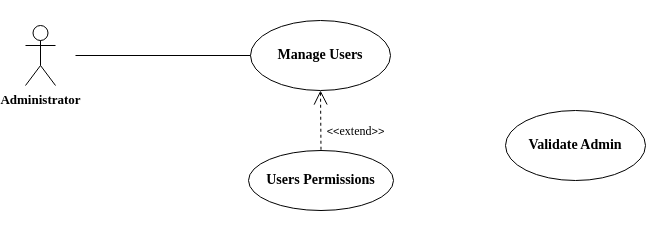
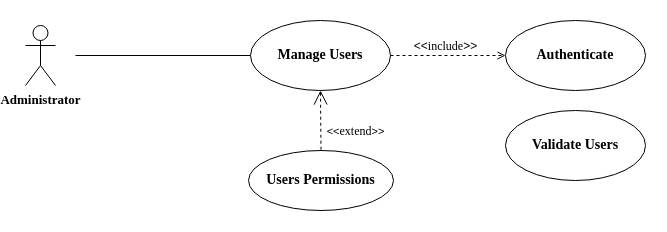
edge "Manage Users" -> "Authenticate": added, label "<<include>>"
node "Authenticate": added
node "Validate Admin": label "Validate Admin" -> "Validate Users"
